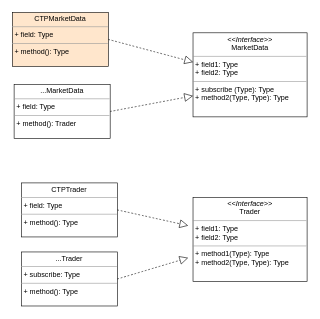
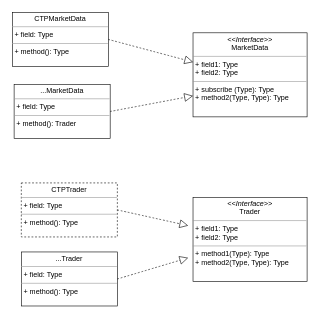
node "CTPMarketData + field: Type + method(): Type": fillcolor #ffe6cc -> #ffffff
node "CTPTrader + field: Type + method(): Type": style solid -> dashed
node "...Trader + subscribe: Type + method(): Type": label "...Trader + subscribe: Type + method(): Type" -> "...Trader + field: Type + method(): Type"
